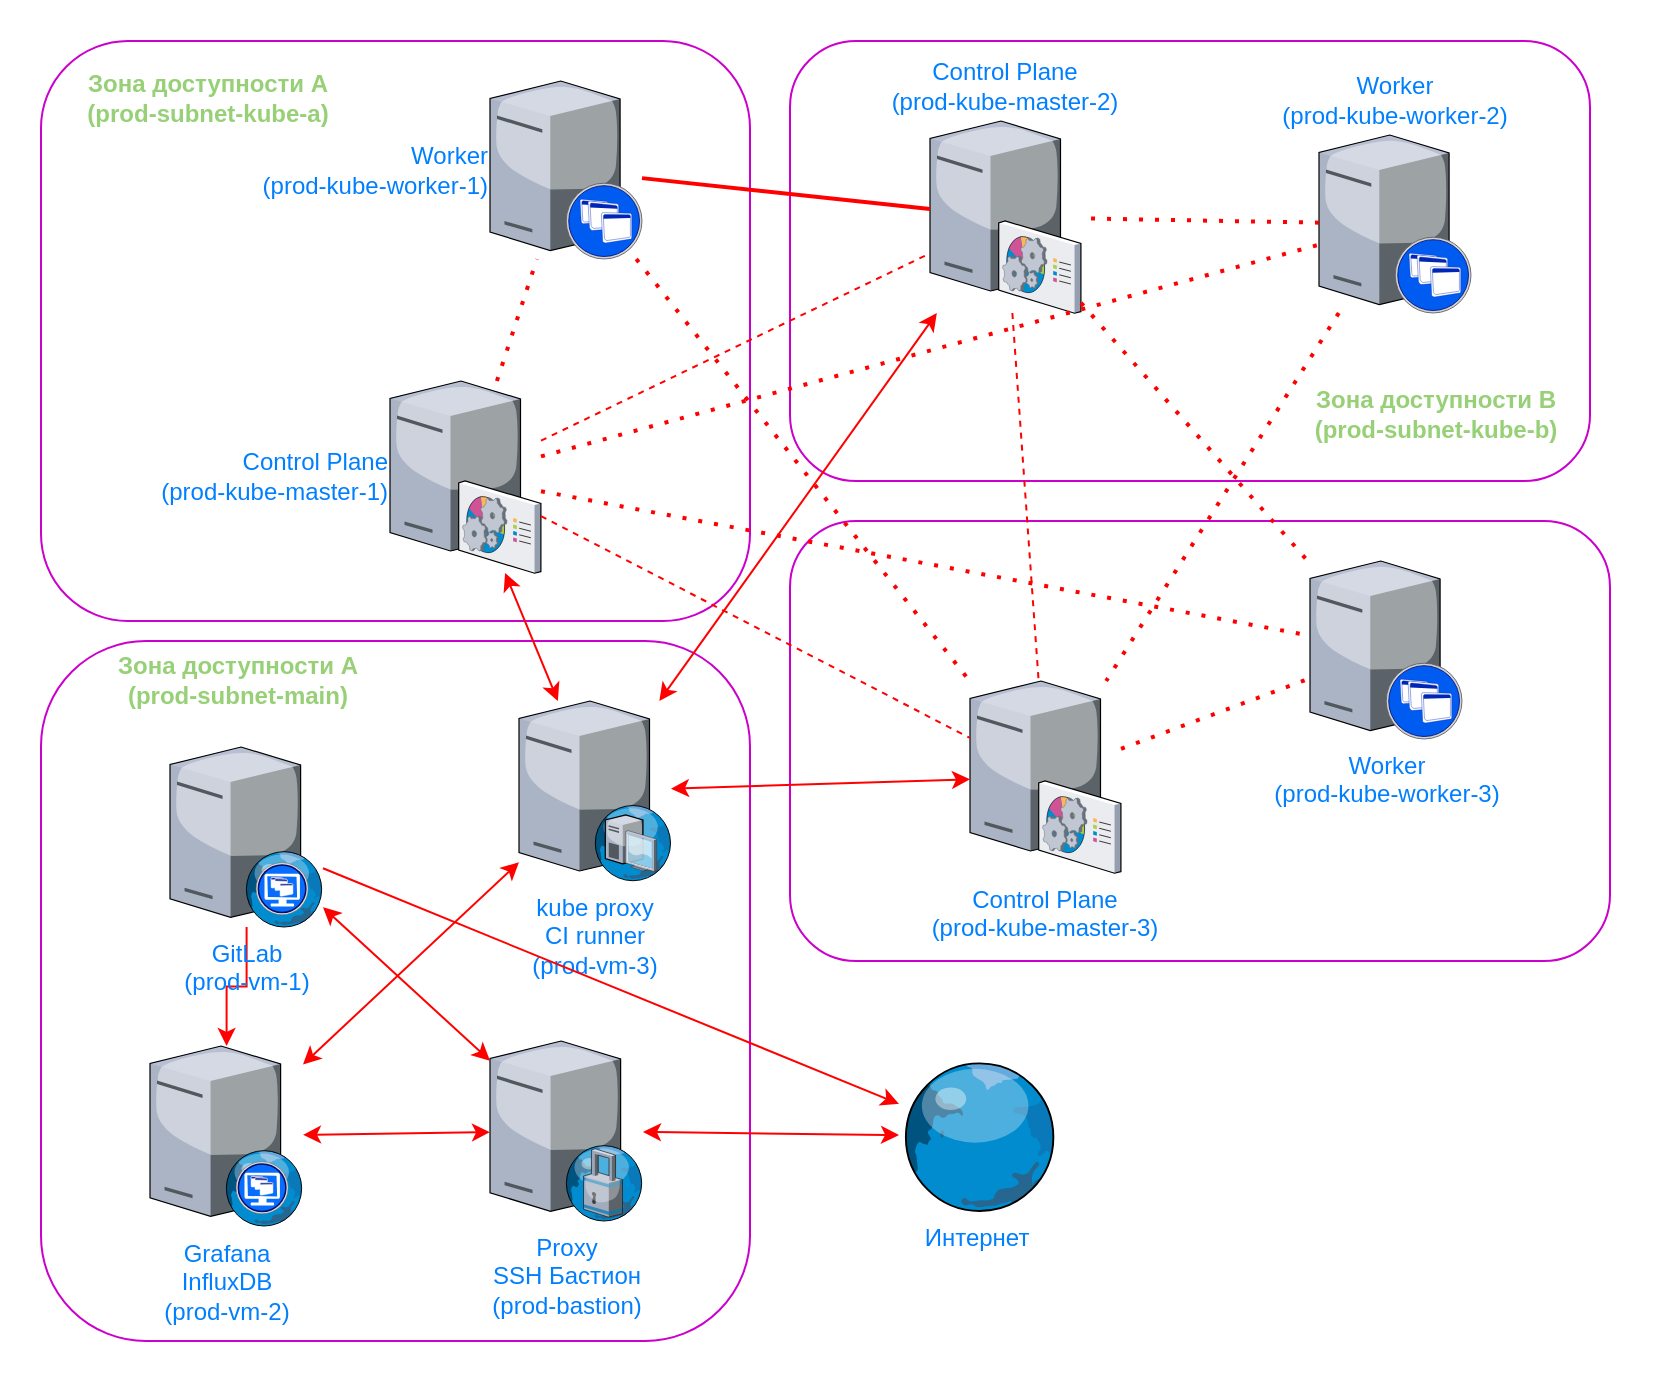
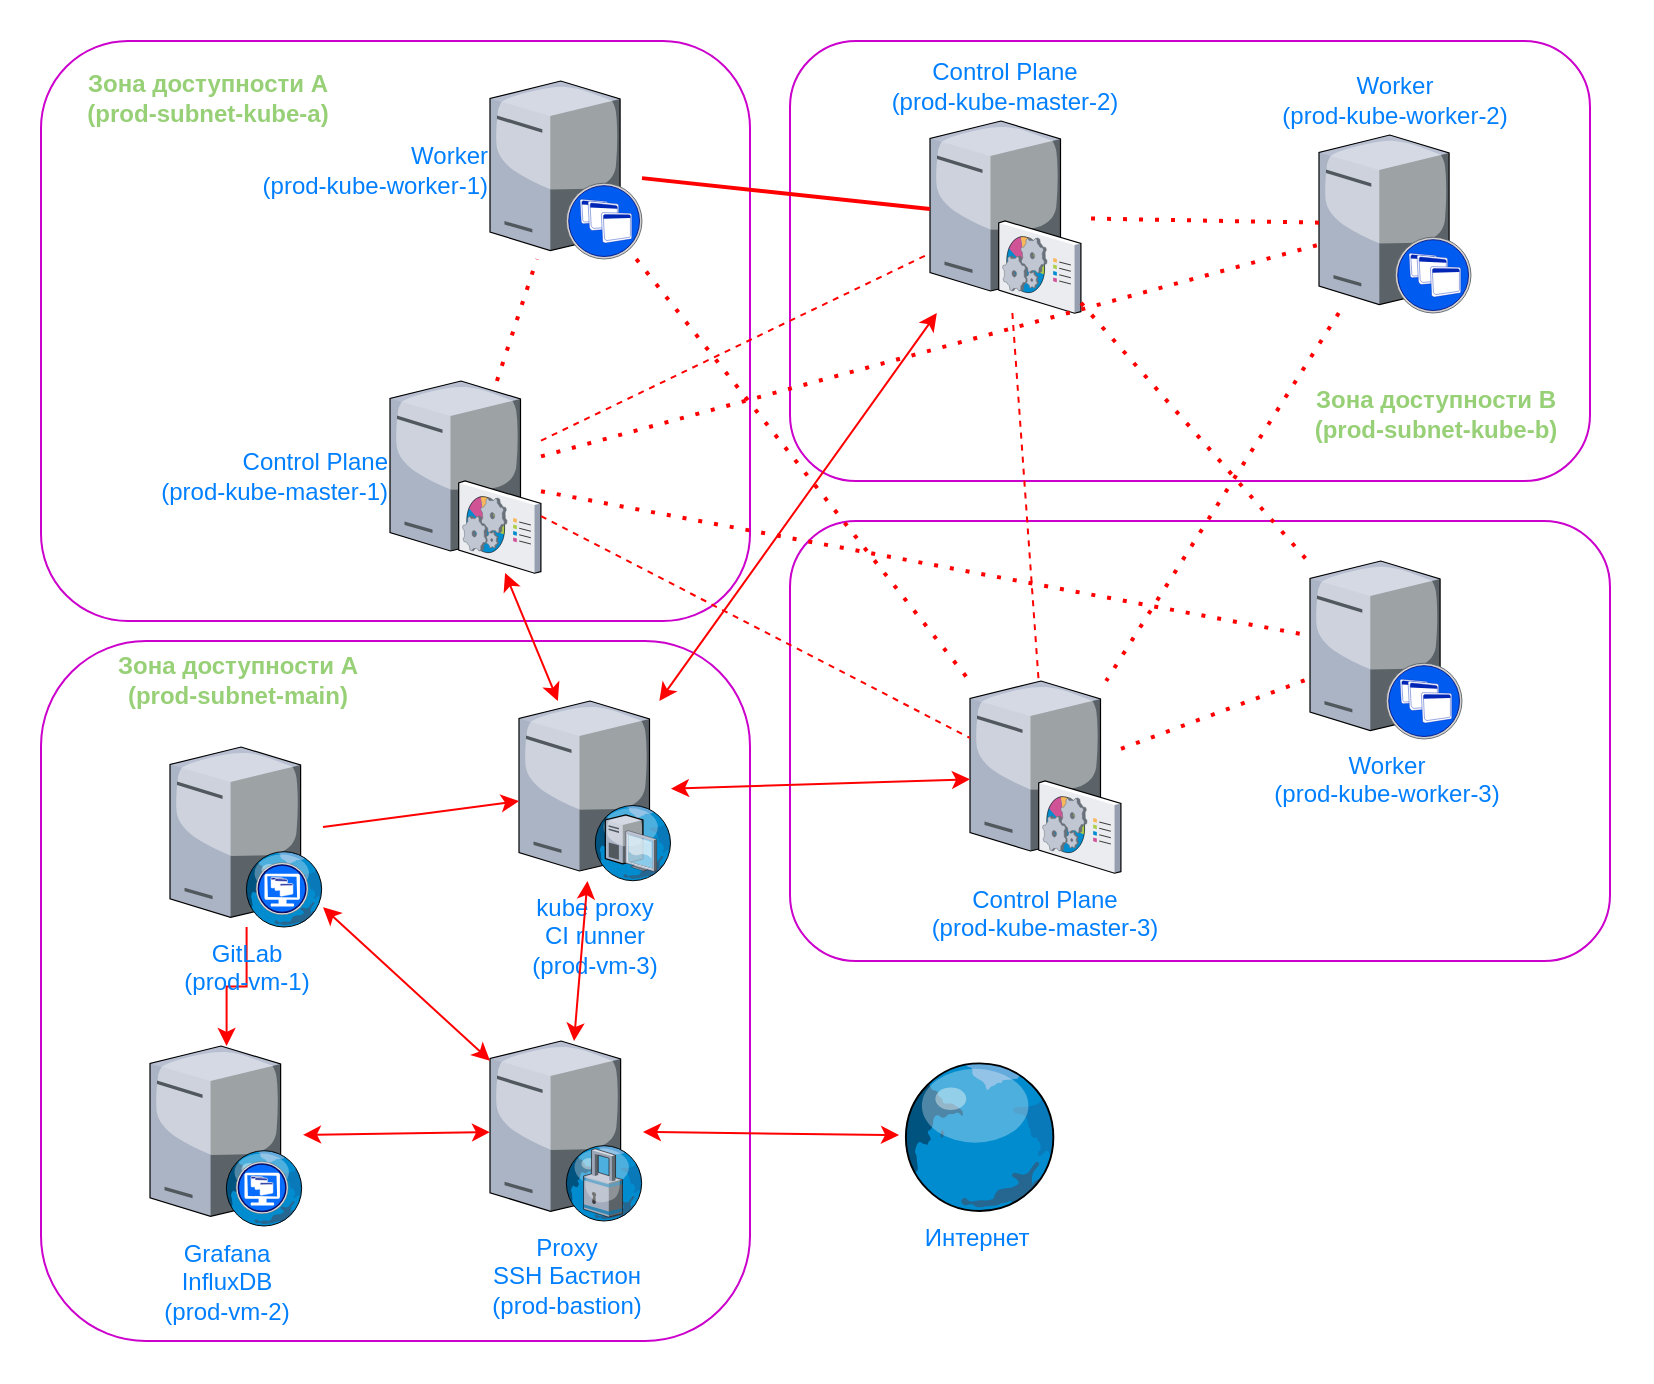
edge "kube proxy CI runner (prod-vm-3)" -- "Grafana InfluxDB (prod-vm-2)": now "kube proxy CI runner (prod-vm-3)" -- "Proxy SSH Бастион (prod-bastion)"
edge "GitLab (prod-vm-1)" -> "Интернет": now "GitLab (prod-vm-1)" -> "kube proxy CI runner (prod-vm-3)"
